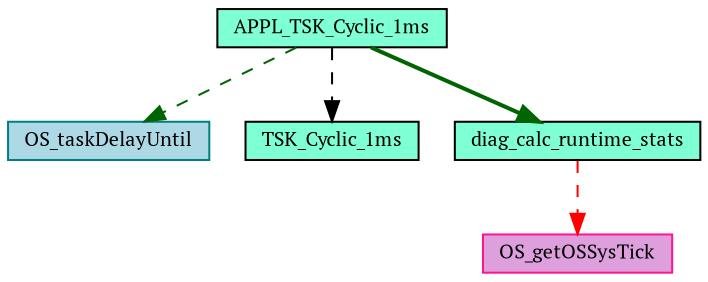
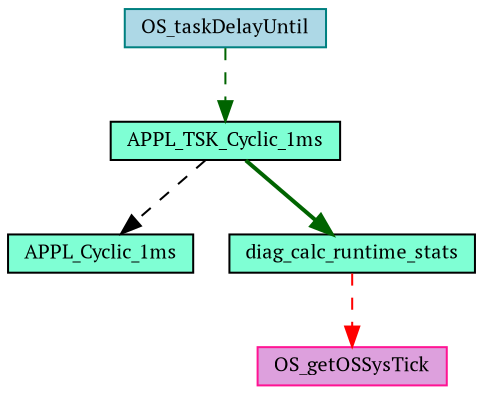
edge "APPL_TSK_Cyclic_1ms" -> "OS_taskDelayUntil": reversed
node "TSK_Cyclic_1ms": label "TSK_Cyclic_1ms" -> "APPL_Cyclic_1ms"
